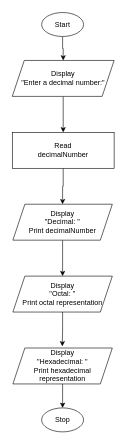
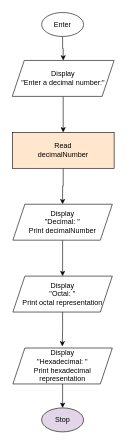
node "Start": label "Start" -> "Enter"
node "Read decimalNumber": fillcolor #ffffff -> #ffe6cc
node "Stop": fillcolor #ffffff -> #e1d5e7
